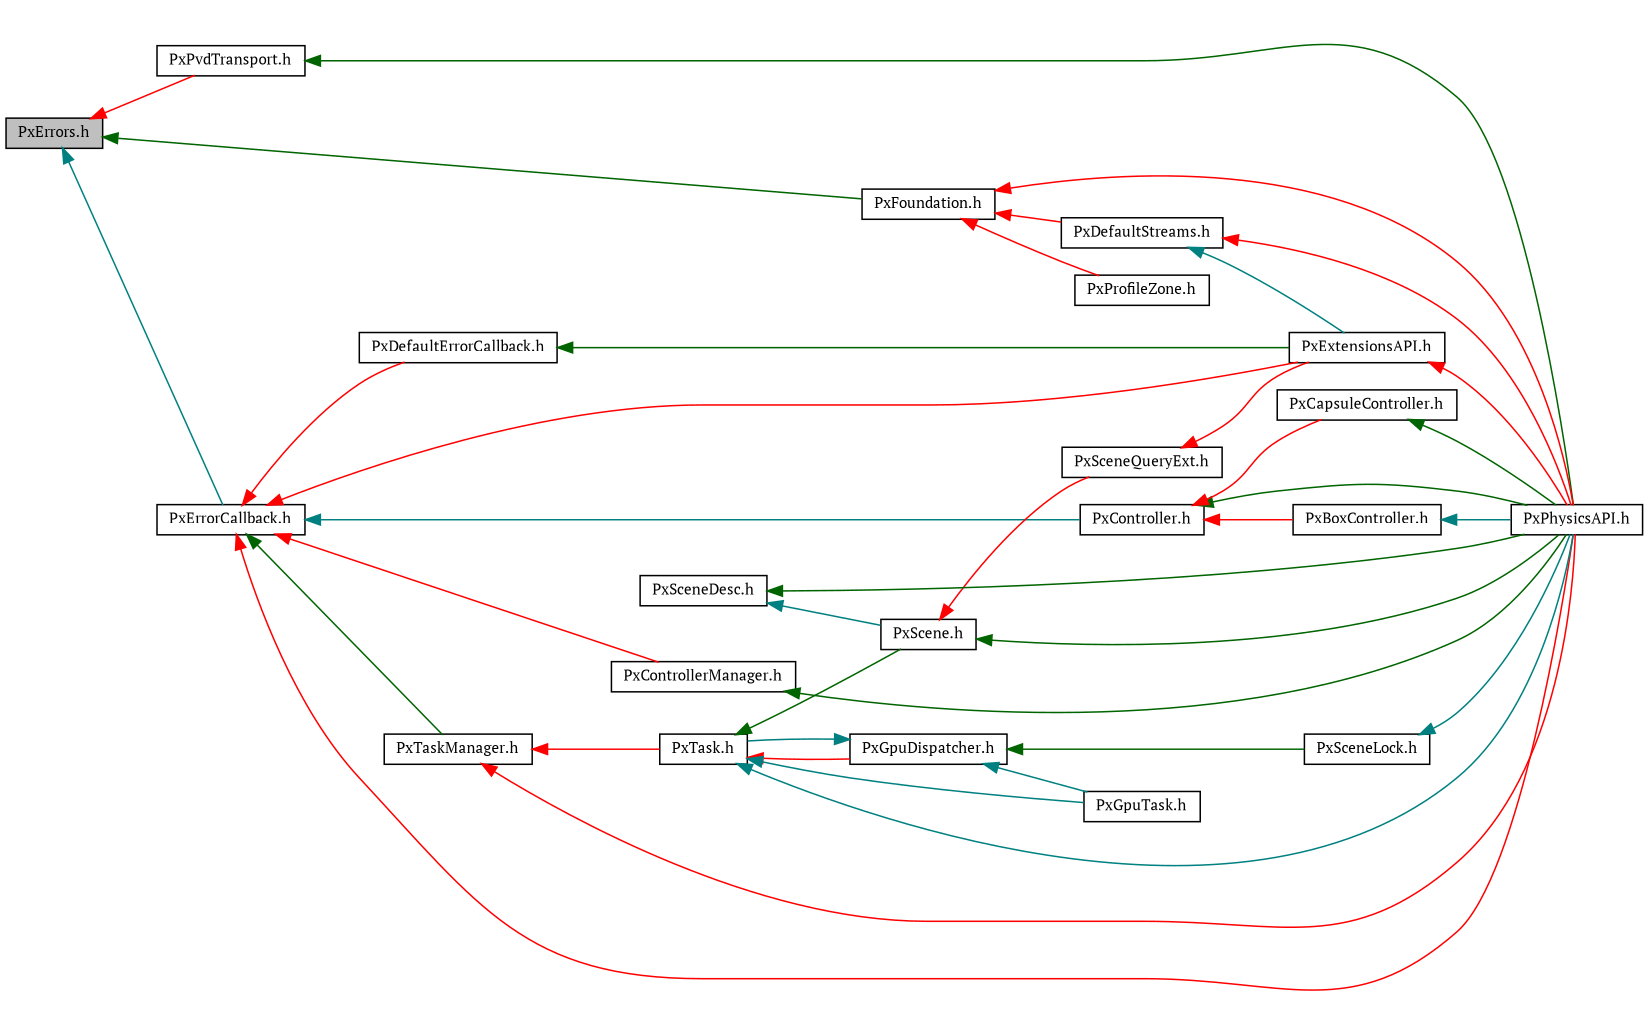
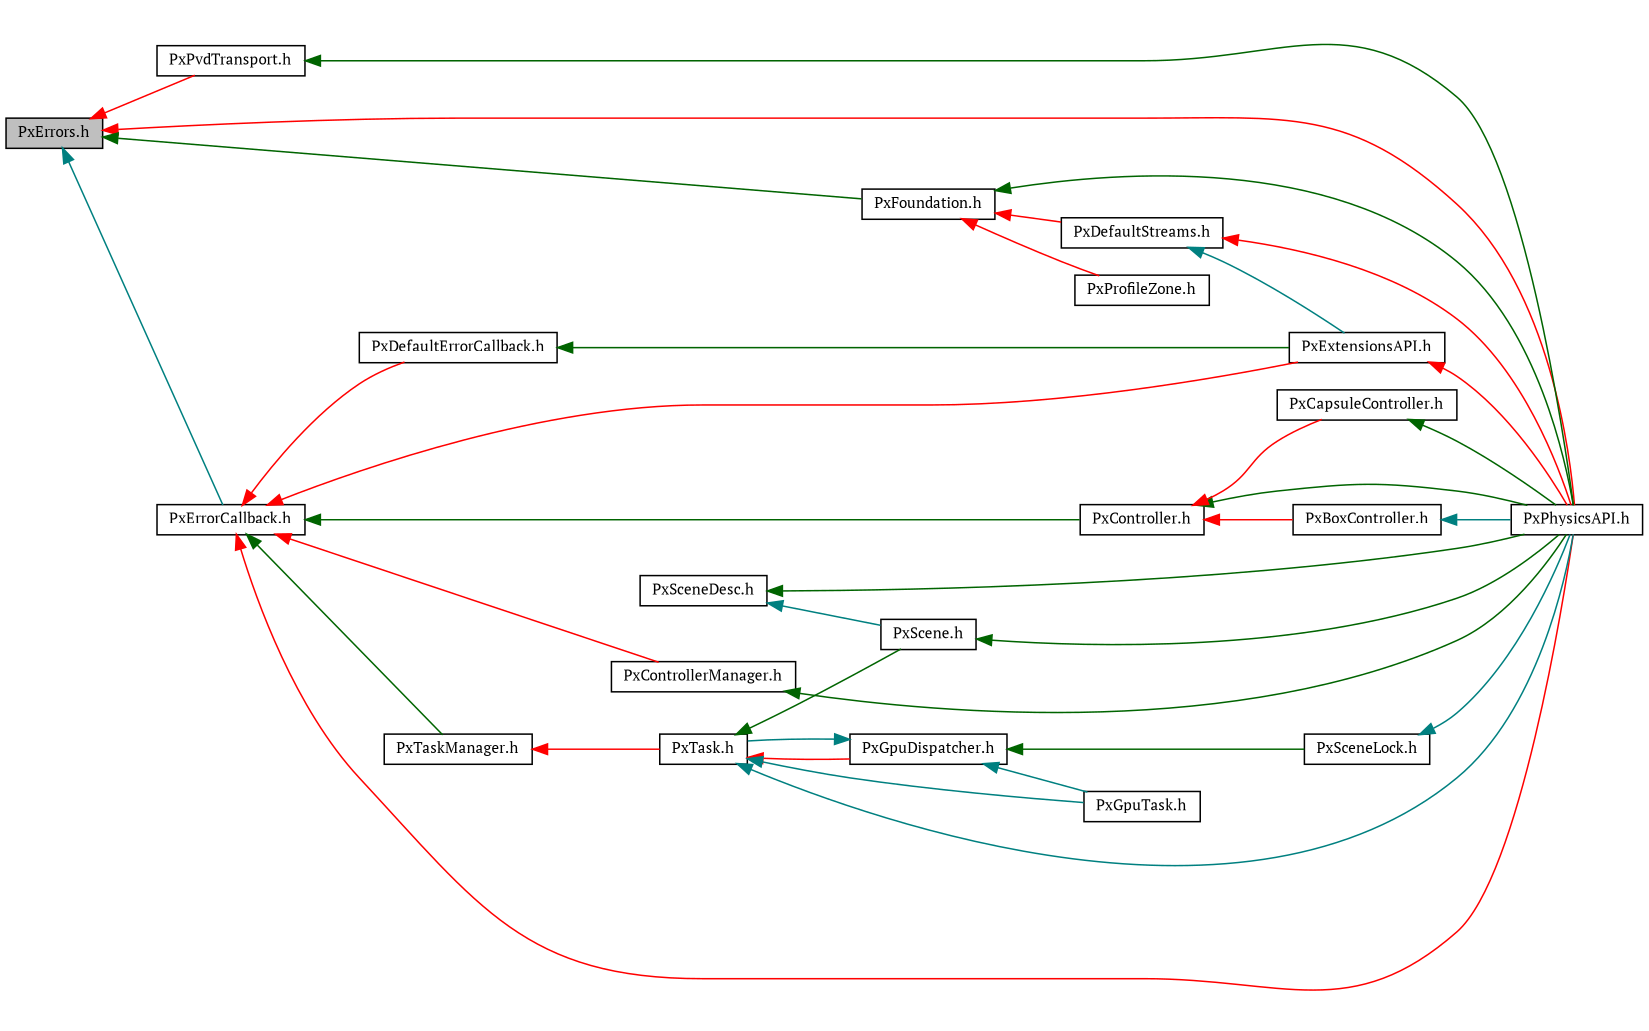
edge "PxPhysicsAPI.h" -> "PxFoundation.h": color red -> darkgreen
node "PxSceneQueryExt.h": removed
edge "PxController.h" -> "PxErrorCallback.h": color teal -> darkgreen
edge "PxPhysicsAPI.h" -> "PxTaskManager.h": now "PxPhysicsAPI.h" -> "PxErrors.h"
